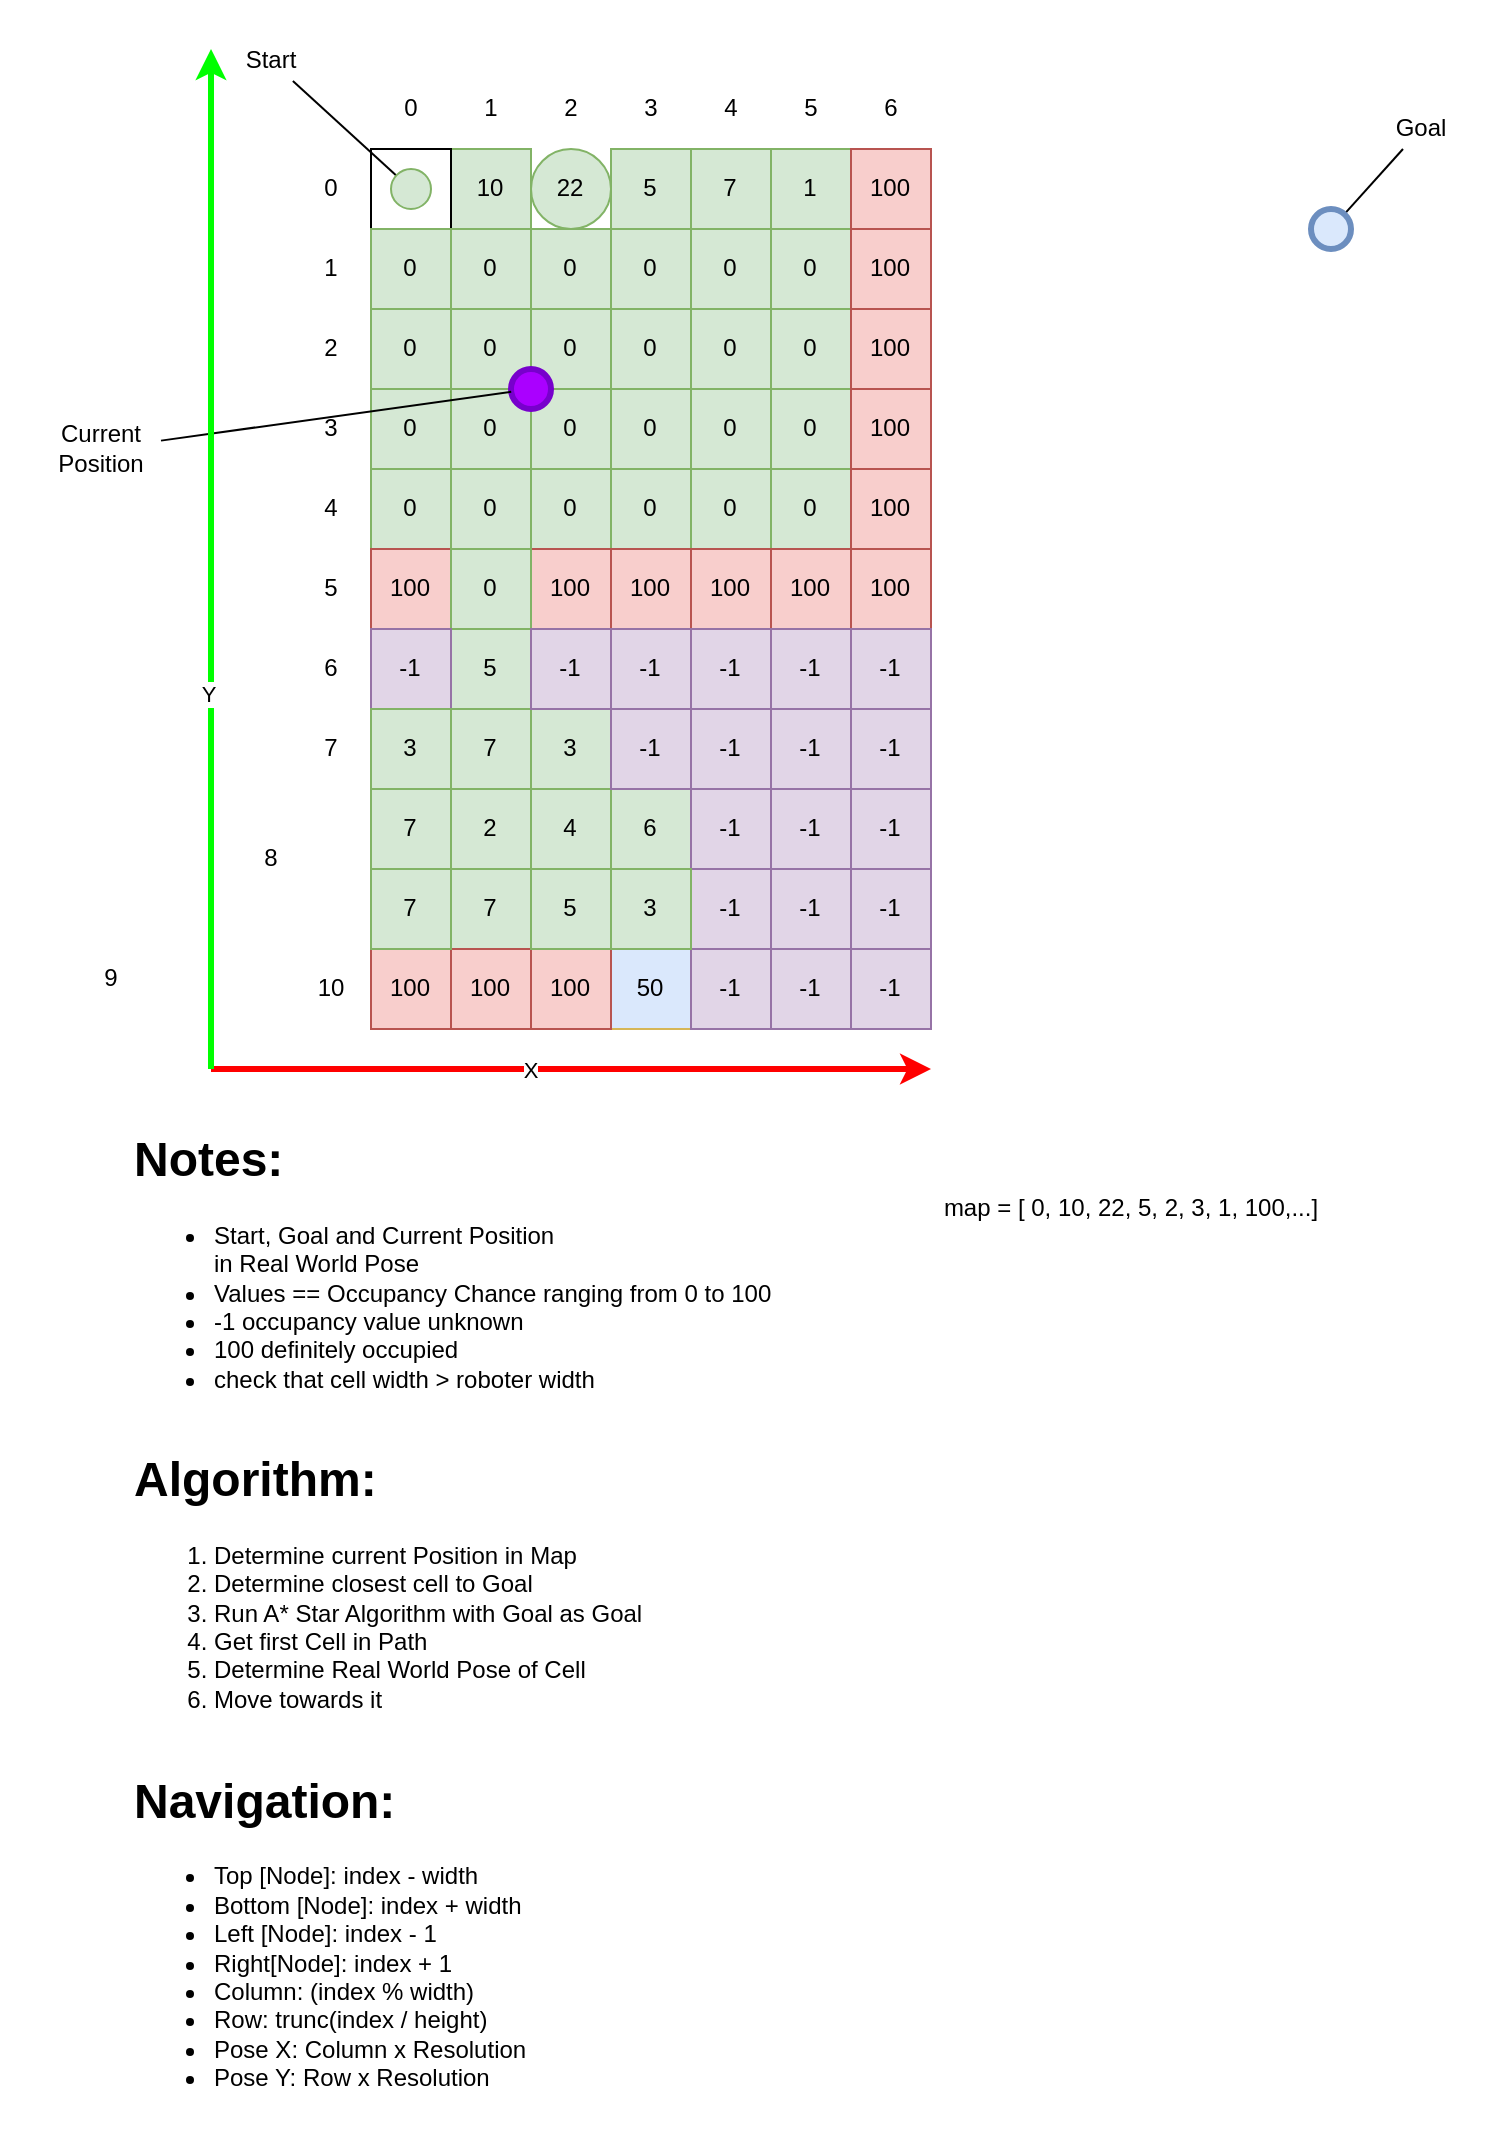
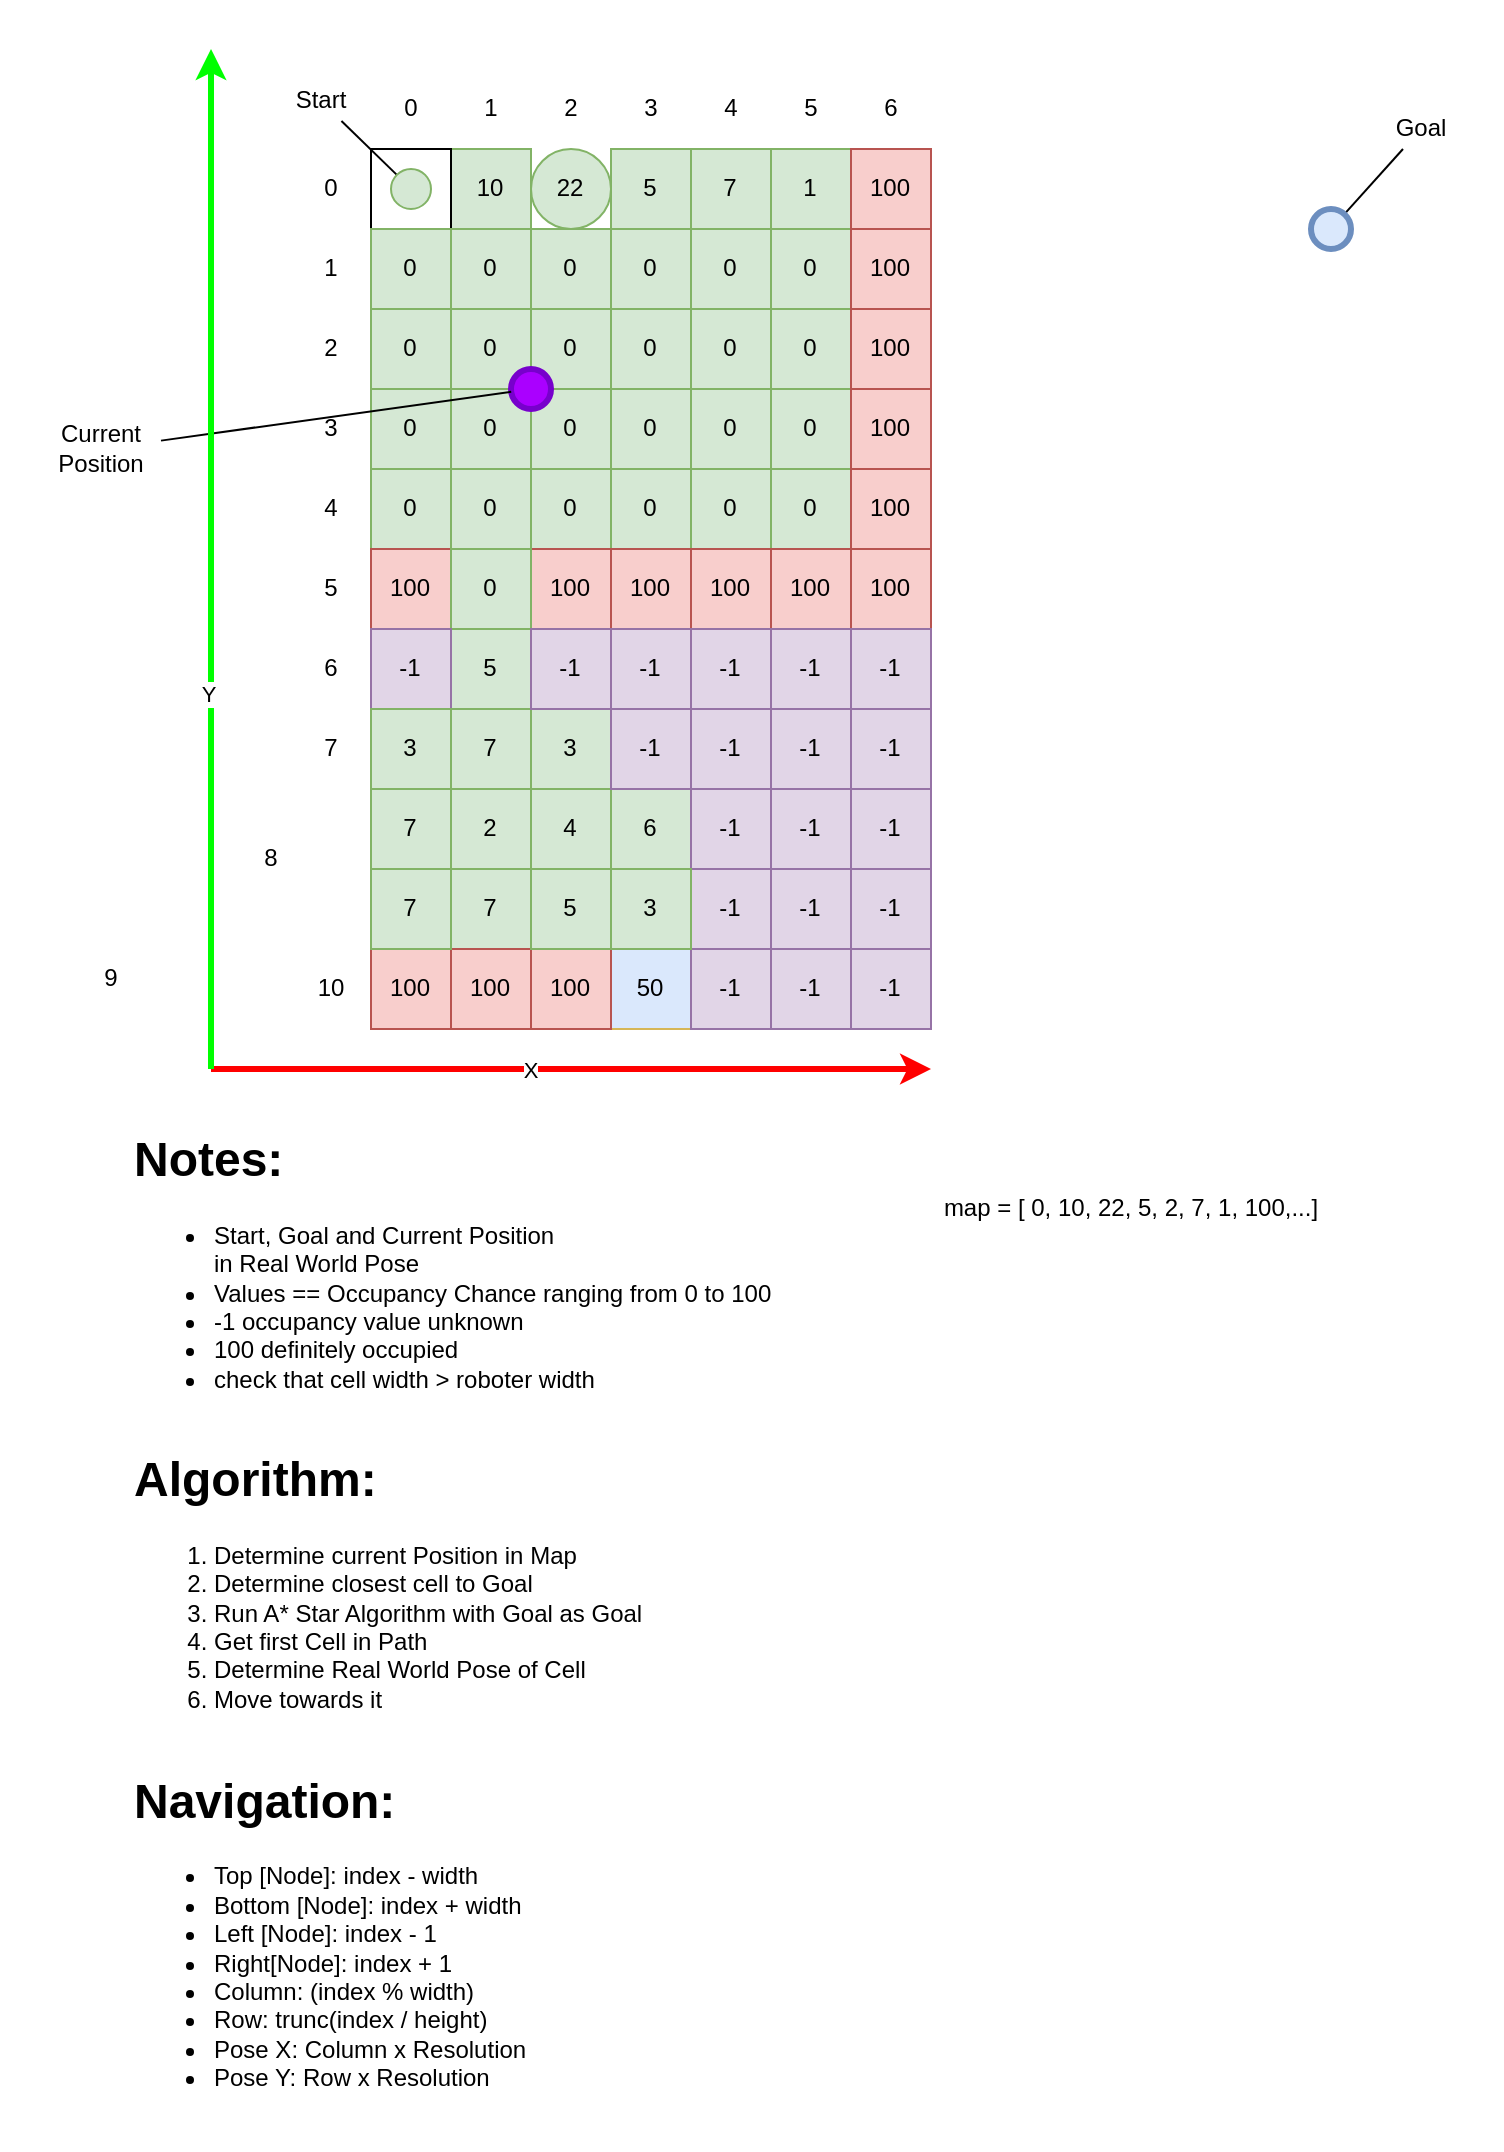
node "Start": moved (271, 61) -> (321, 101)
node "map = [ 0, 10, 22, 5, 2, 3, 1, 100,...]": label "map = [ 0, 10, 22, 5, 2, 3, 1, 100,...]" -> "map = [ 0, 10, 22, 5, 2, 7, 1, 100,...]"
